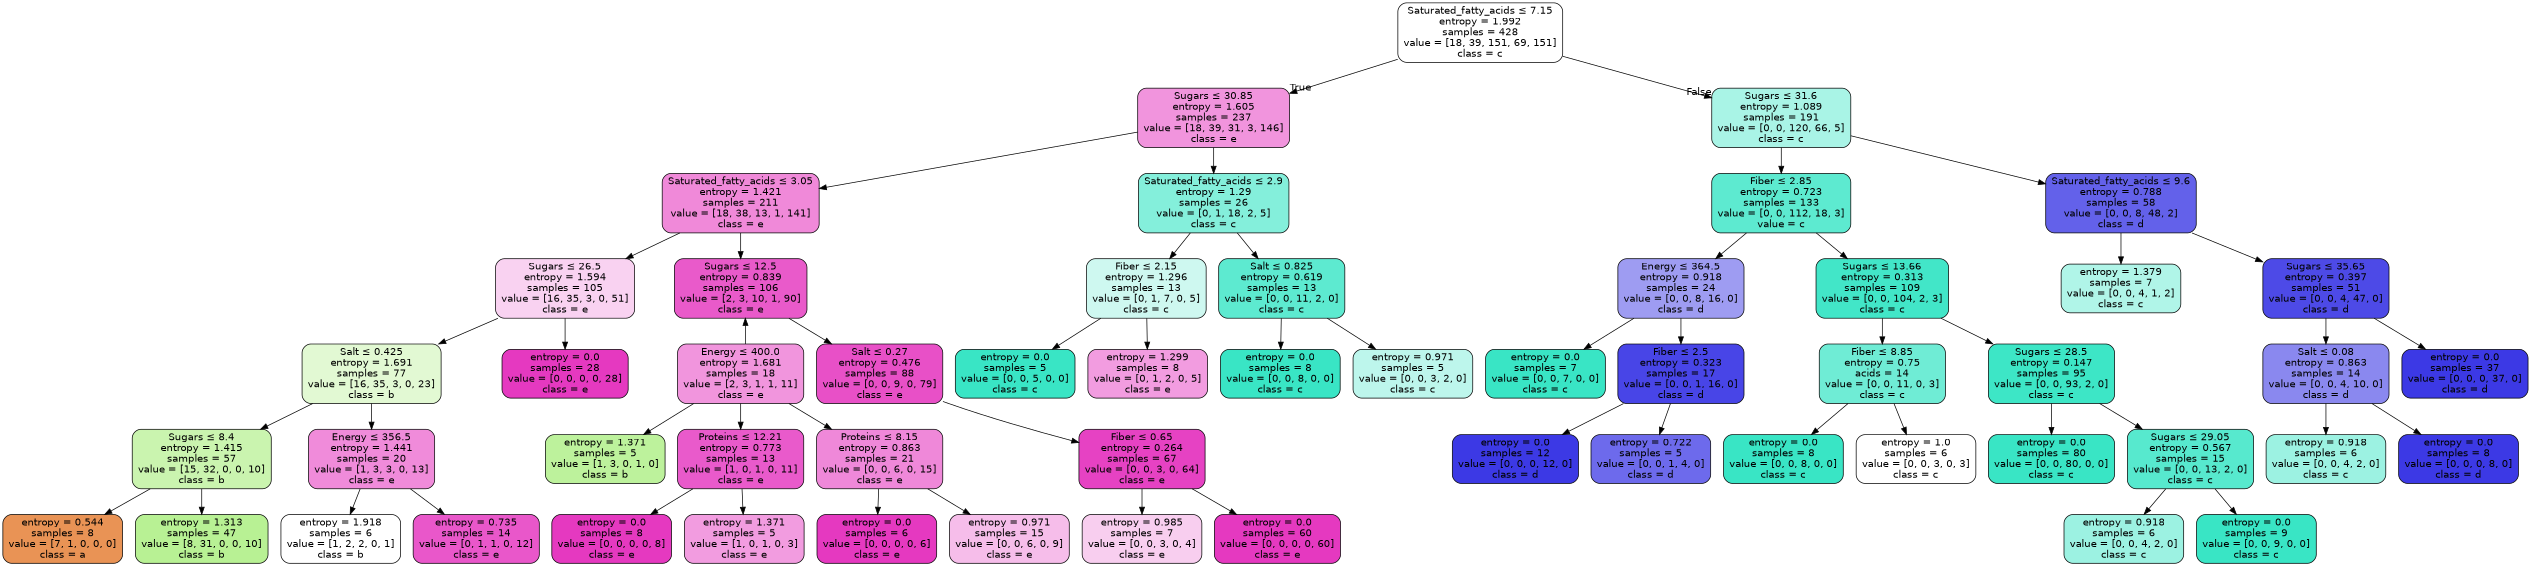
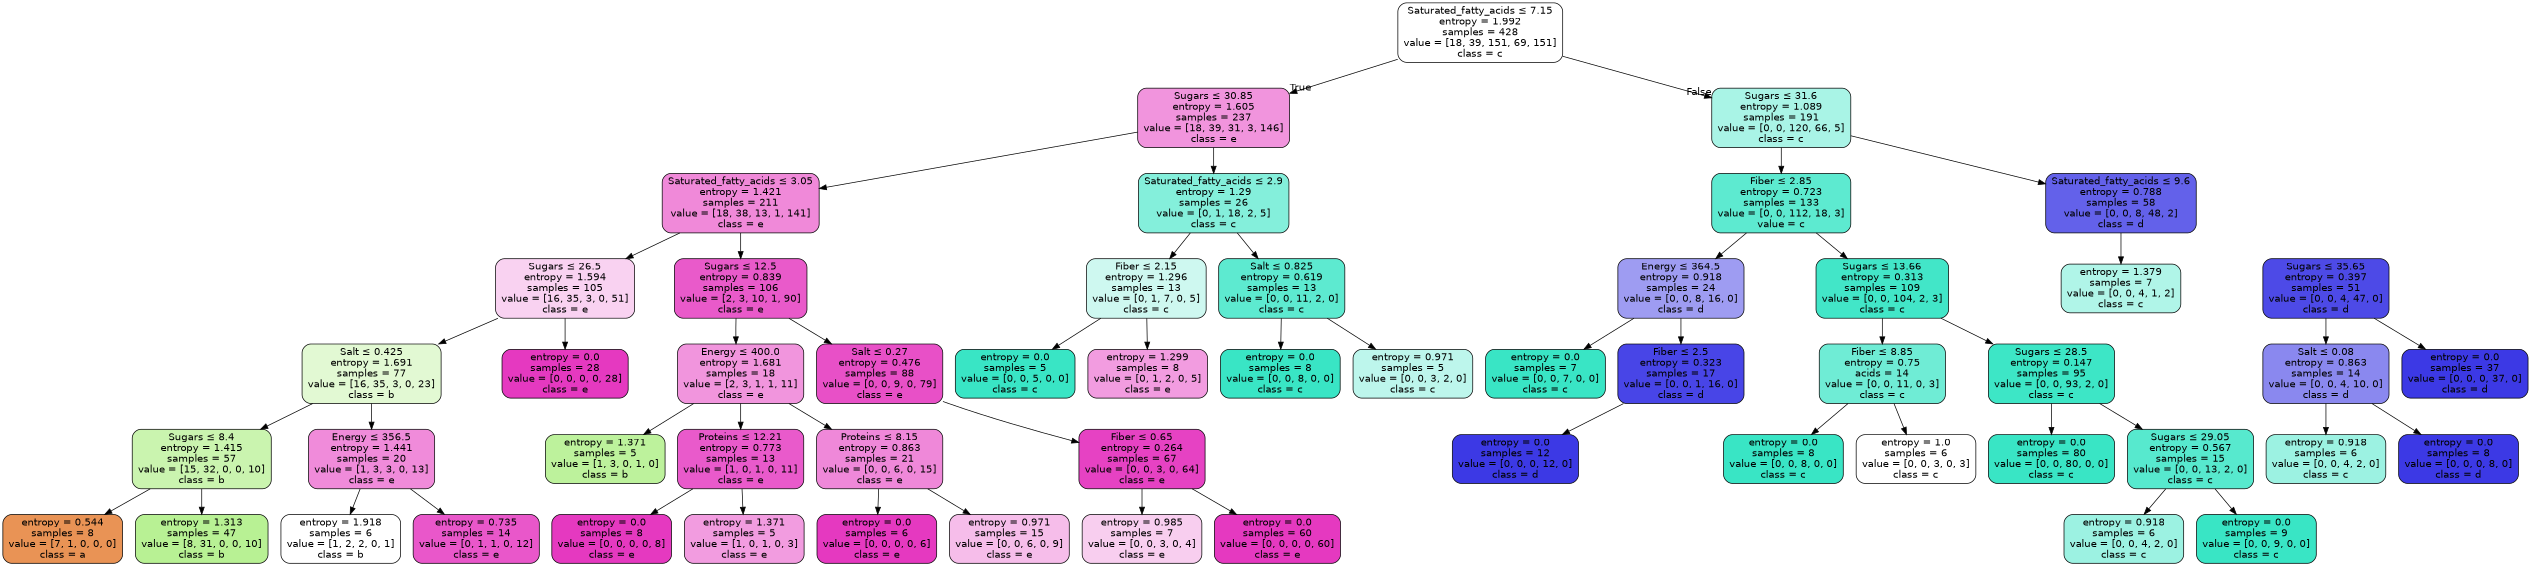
edge "Saturated_fatty_acids ≤ 9.6" -> "Sugars ≤ 35.65": removed
edge "Energy ≤ 400.0" -> "Sugars ≤ 12.5": reversed
node "entropy = 0.722": removed
